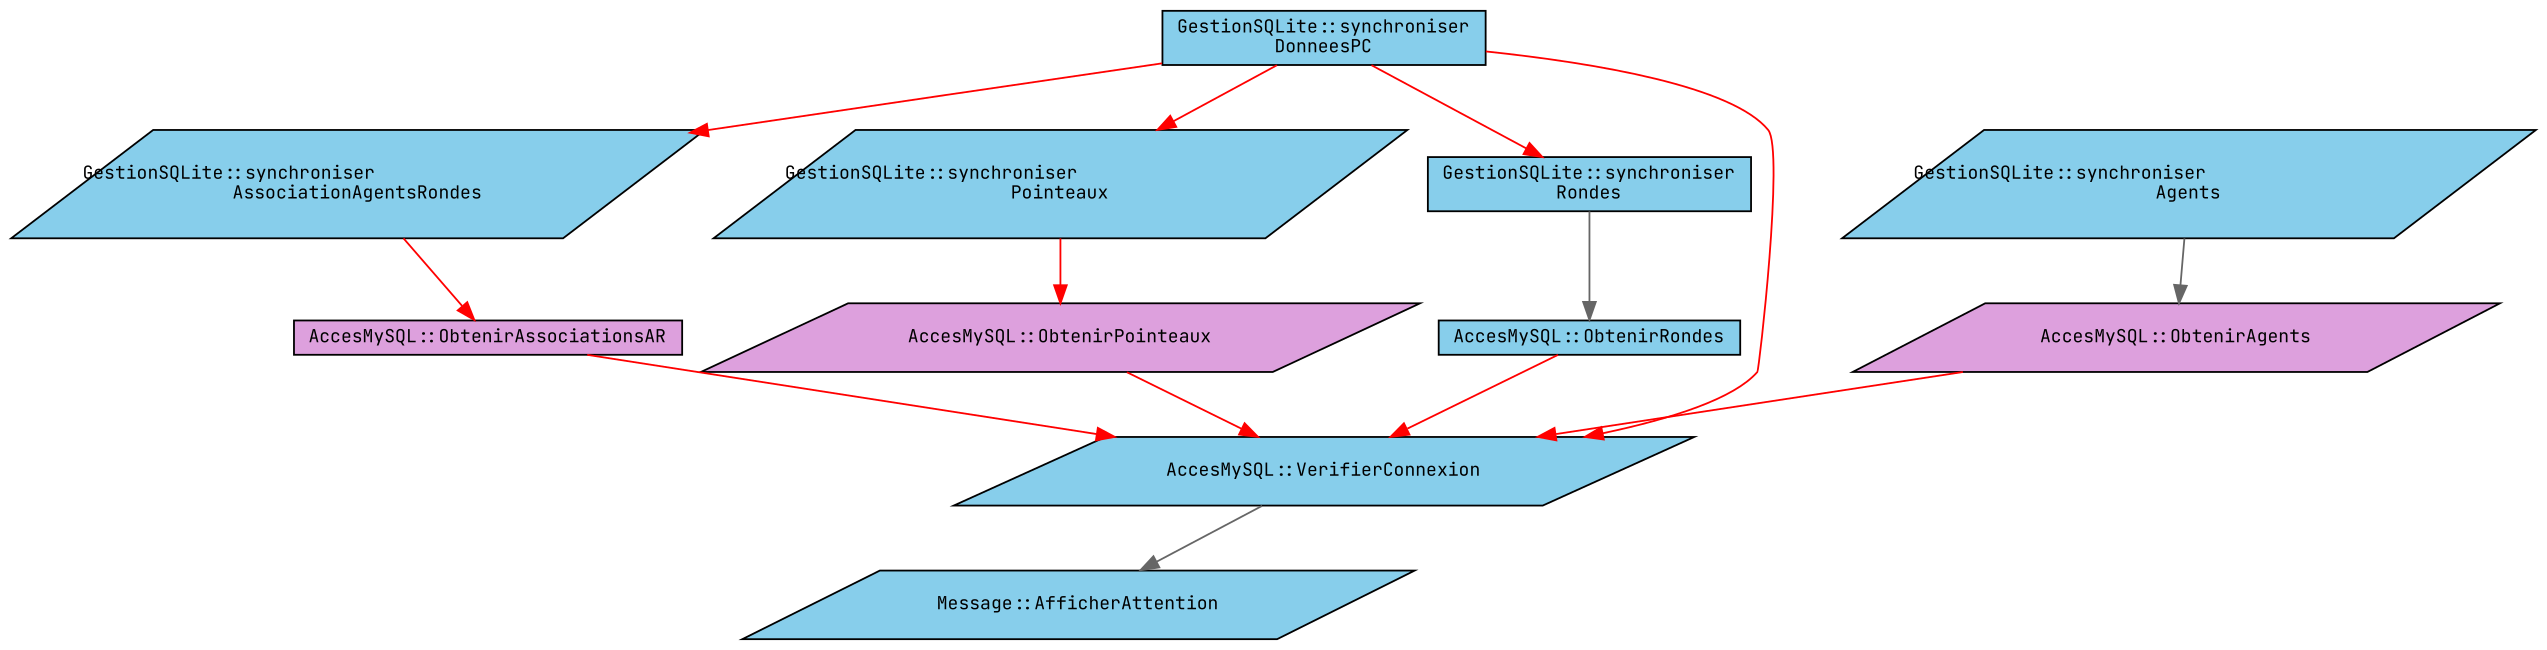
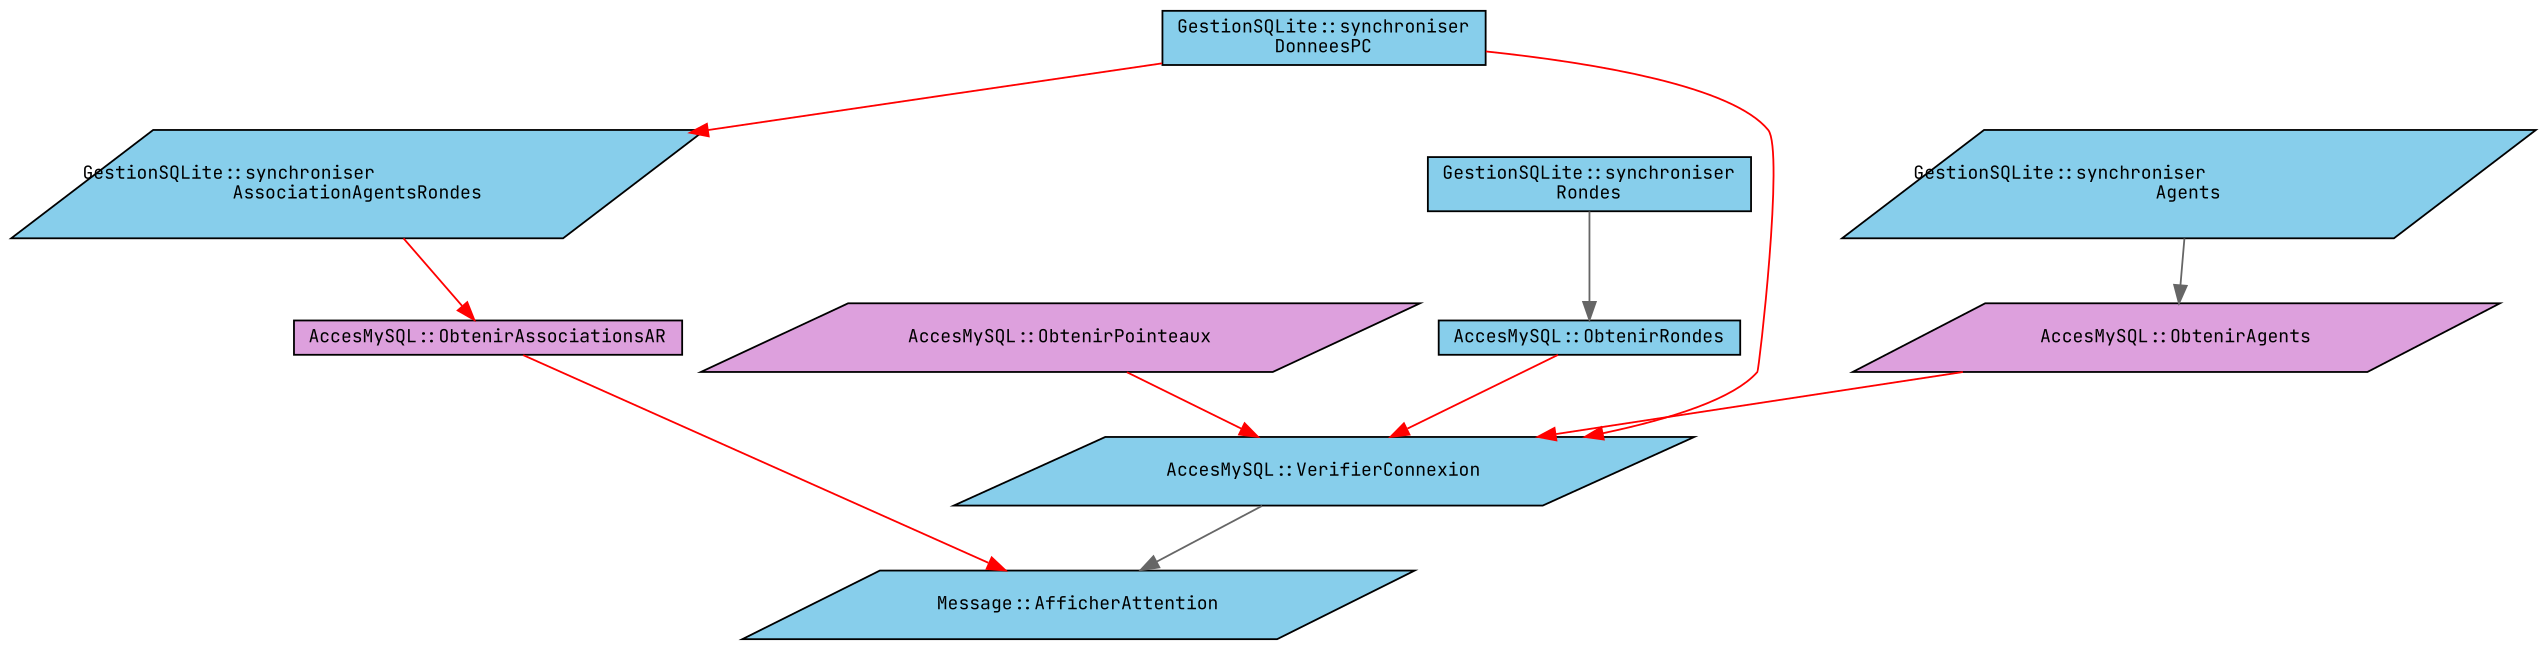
edge "GestionSQLite::synchroniser DonneesPC" -> "GestionSQLite::synchroniser Rondes": removed
node "GestionSQLite::synchroniser Pointeaux": removed
edge "AccesMySQL::ObtenirAssociationsAR" -> "AccesMySQL::VerifierConnexion": now "AccesMySQL::ObtenirAssociationsAR" -> "Message::AfficherAttention"
